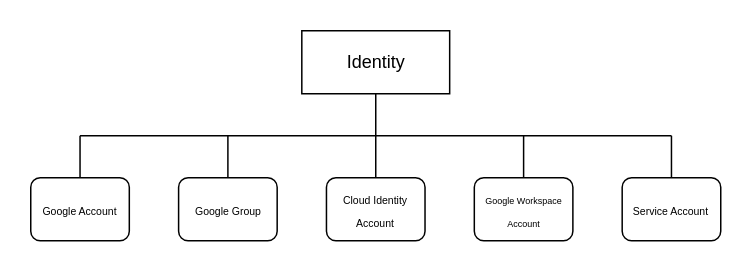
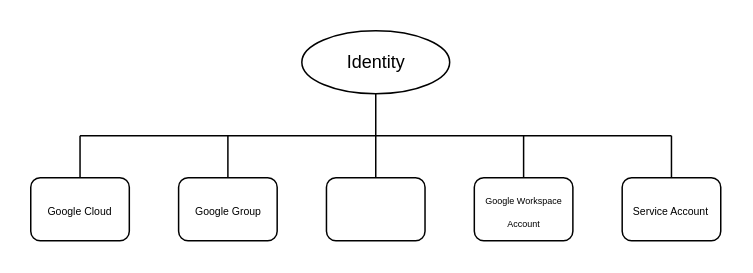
node "Identity": shape rectangle -> ellipse
node "Google Account": label "Google Account" -> "Google Cloud"
node "Cloud Identity Account": removed
